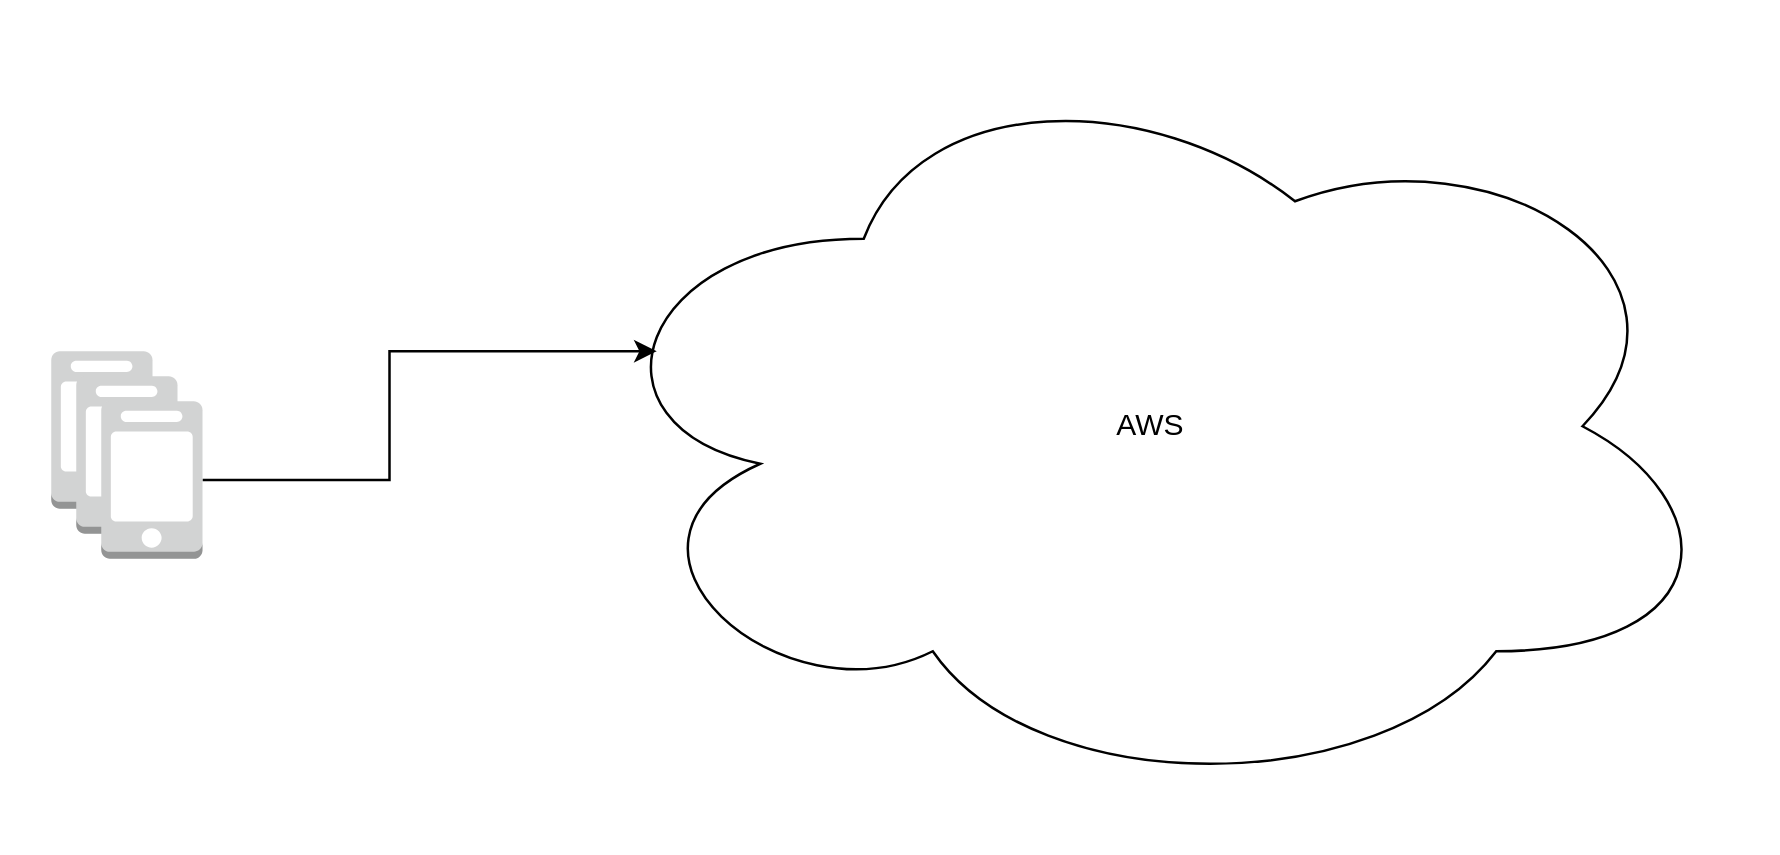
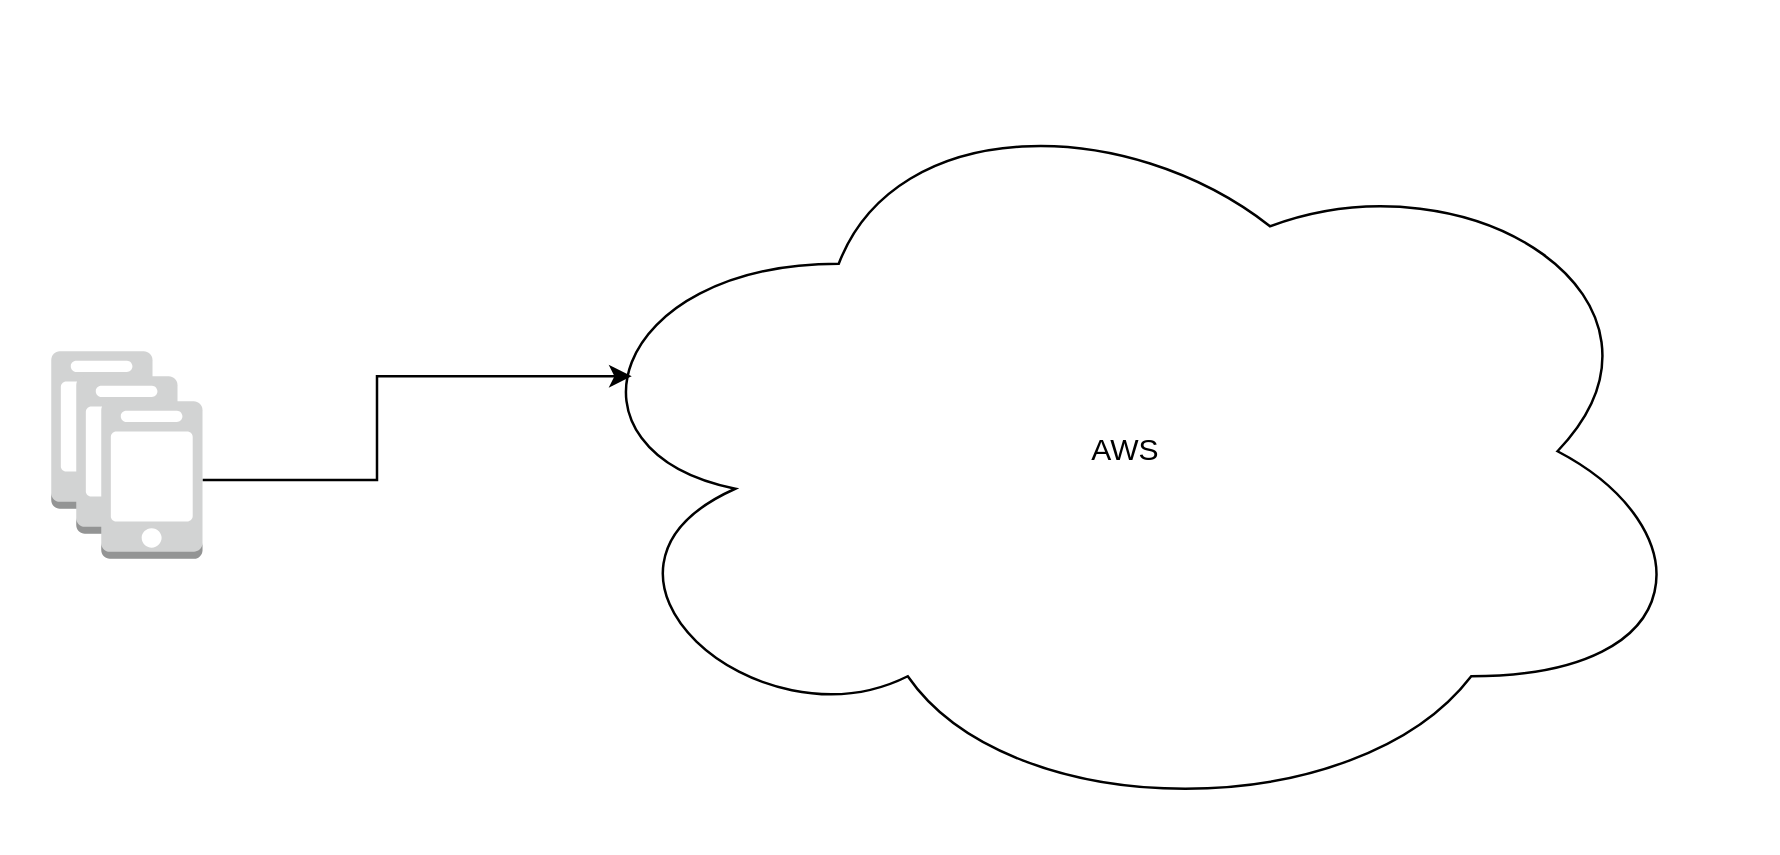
node "AWS": moved (1151, 426) -> (1126, 451)
